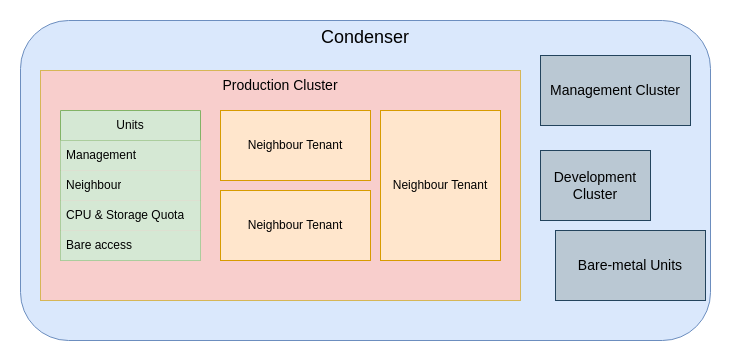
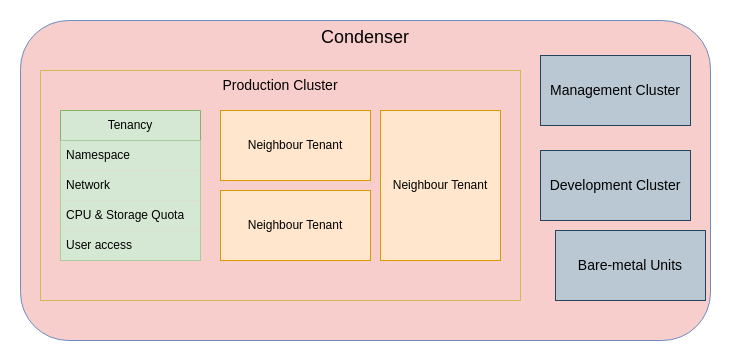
node "Condenser": fillcolor #dae8fc -> #f8cecc
node "Units": label "Units" -> "Tenancy"
node "Management": label "Management" -> "Namespace"
node "Neighbour": label "Neighbour" -> "Network"
node "Development Cluster": size 110x70 -> 150x70
node "Bare access": label "Bare access" -> "User access"
